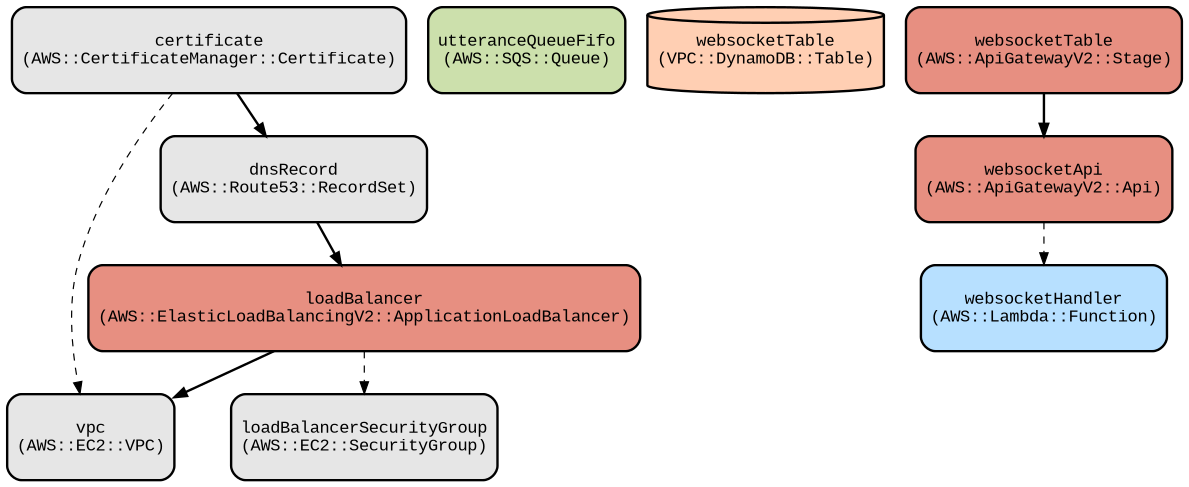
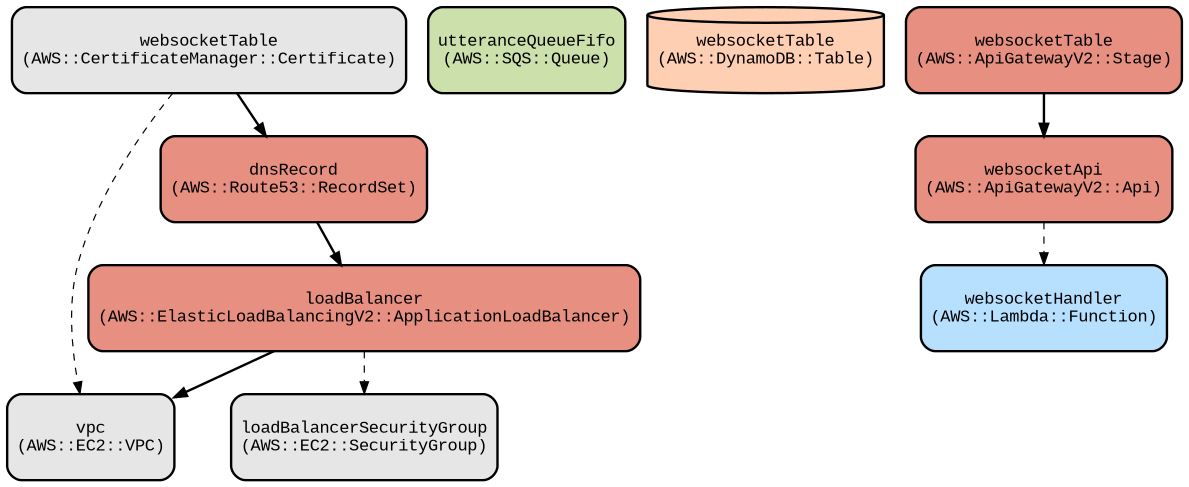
node "certificate (AWS::CertificateManager::Certificate)": label "certificate (AWS::CertificateManager::Certificate)" -> "websocketTable (AWS::CertificateManager::Certificate)"
node "websocketTable (VPC::DynamoDB::Table)": label "websocketTable (VPC::DynamoDB::Table)" -> "websocketTable (AWS::DynamoDB::Table)"
node "dnsRecord (AWS::Route53::RecordSet)": fillcolor #e6e6e6 -> #e78f81
